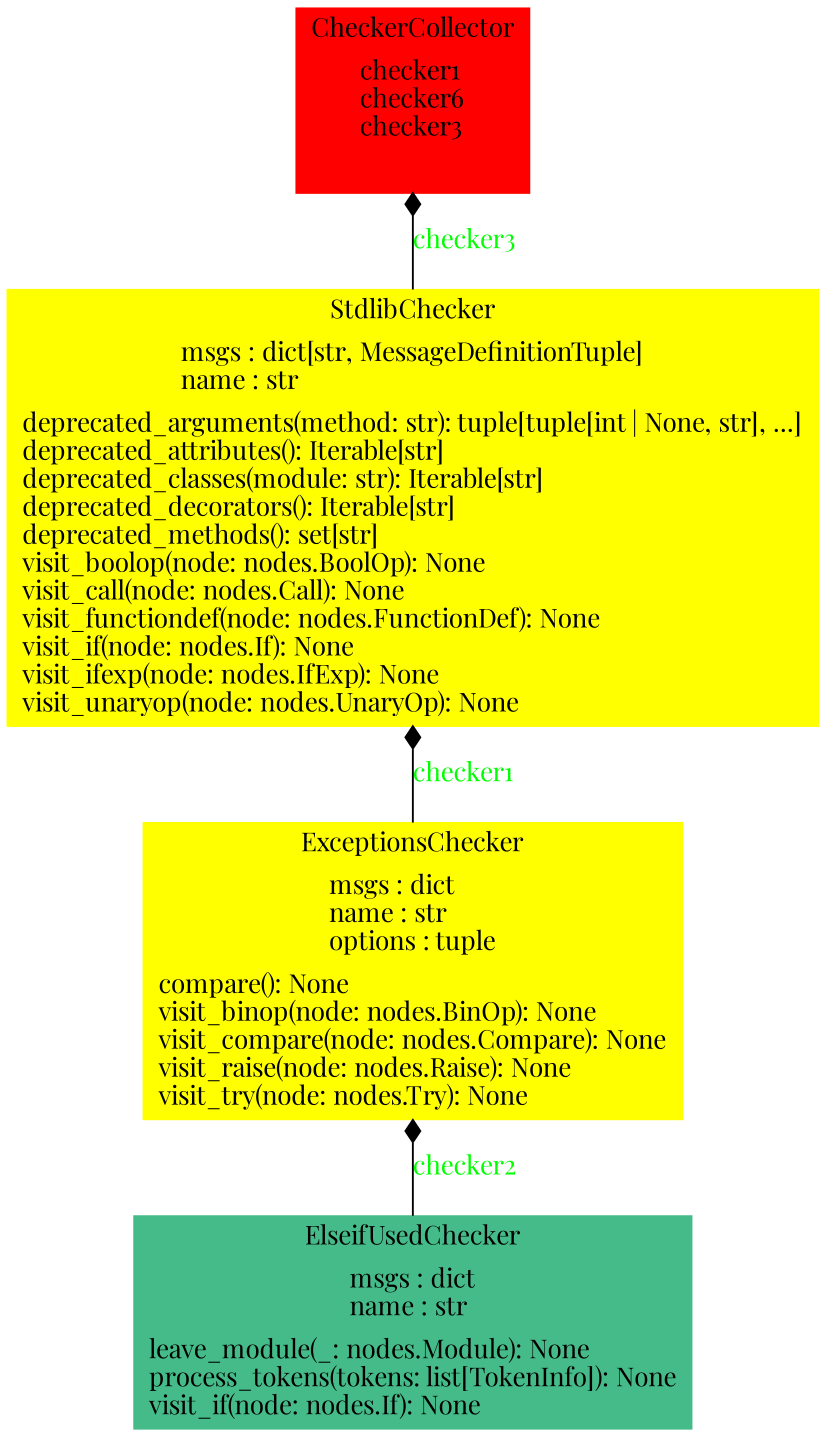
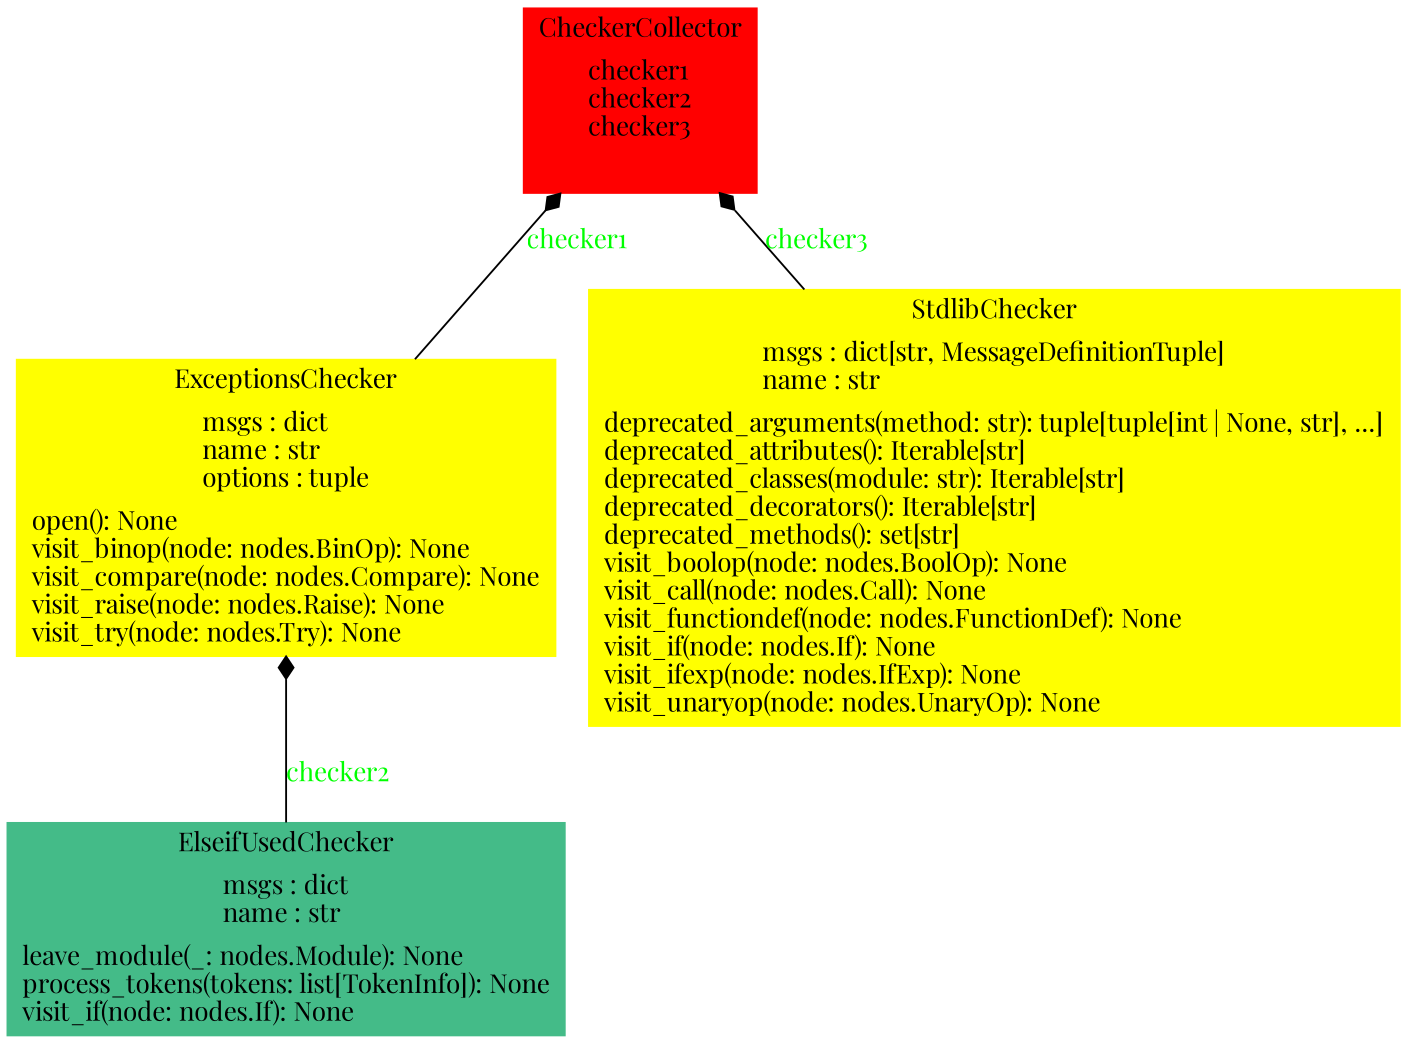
node "CheckerCollector": text "checker6" -> "checker2"
edge "ExceptionsChecker" -> "StdlibChecker": now "ExceptionsChecker" -> "CheckerCollector"
node "ExceptionsChecker": text "compare(): None" -> "open(): None"
